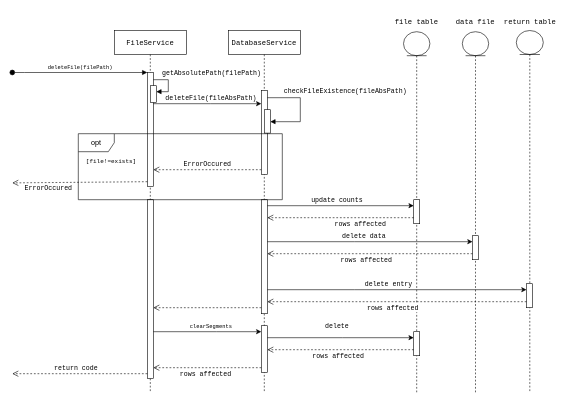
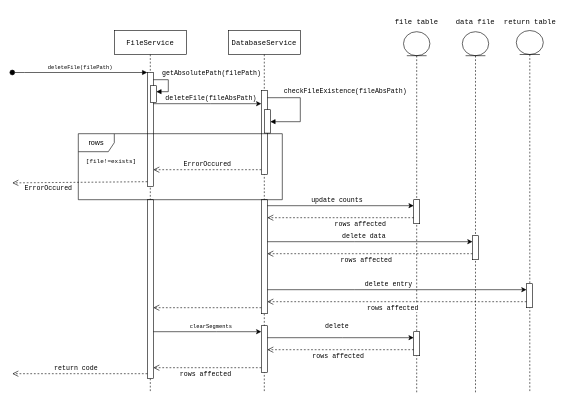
node "opt": label "opt" -> "rows"
